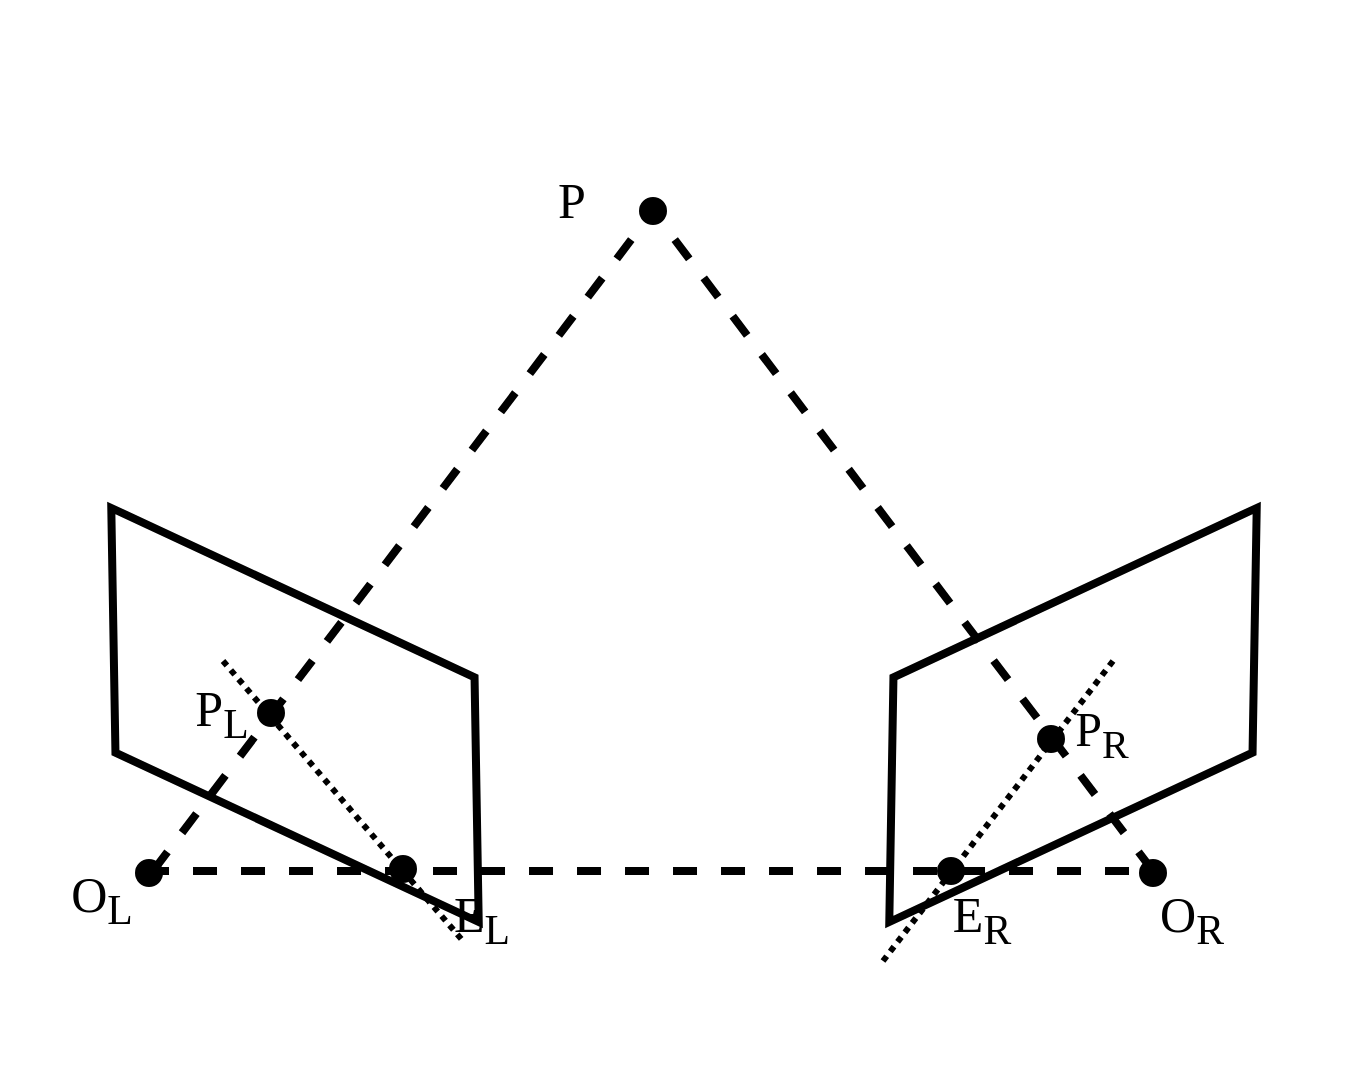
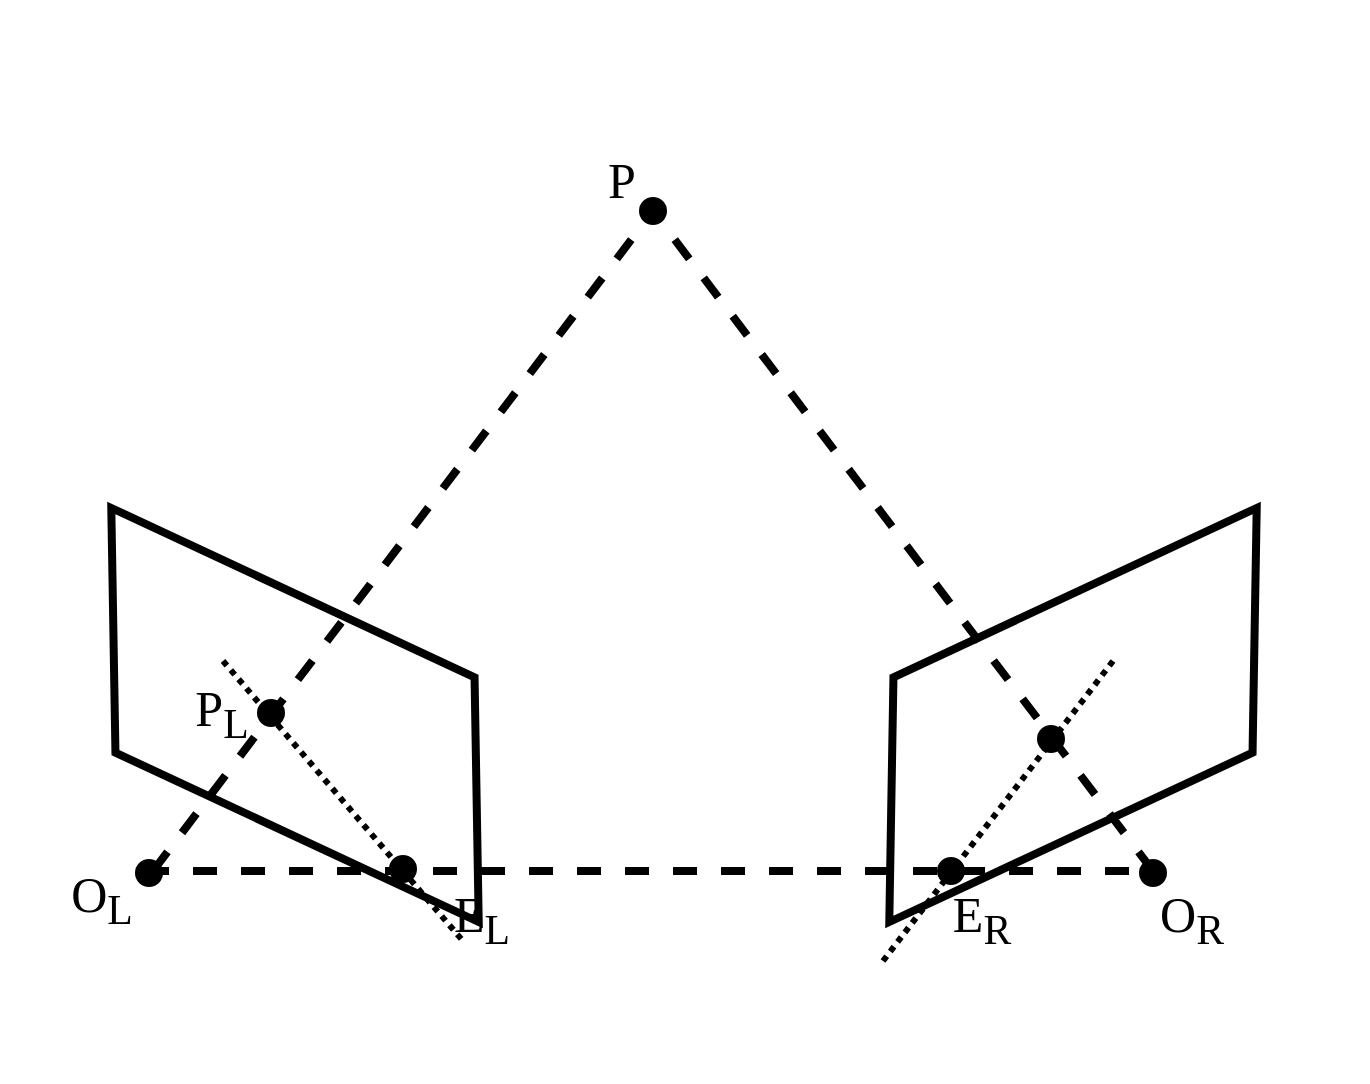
node "P": moved (573, 201) -> (623, 181)
node "PR": removed
